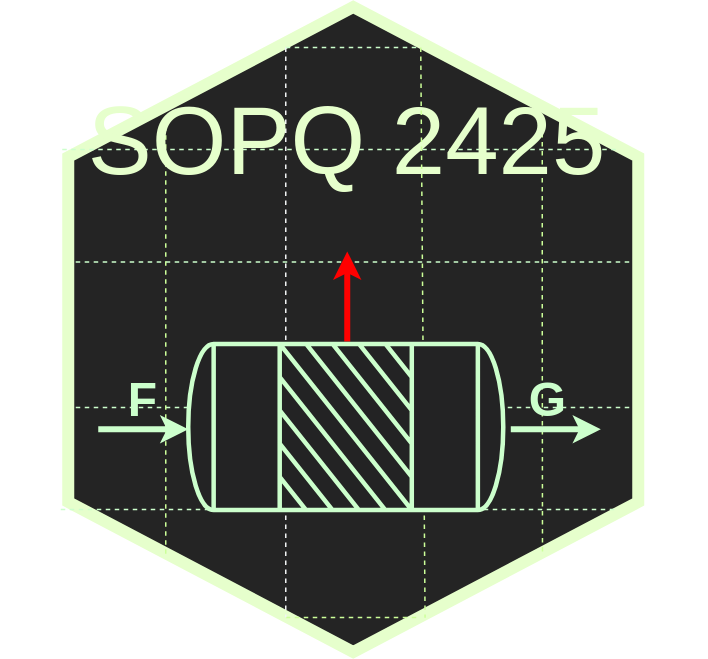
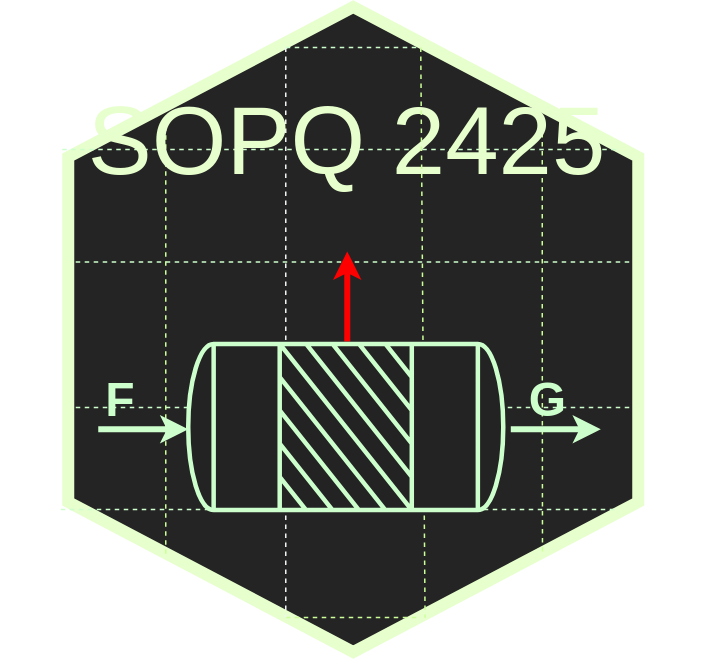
node "F": moved (143, 400) -> (121, 400)
